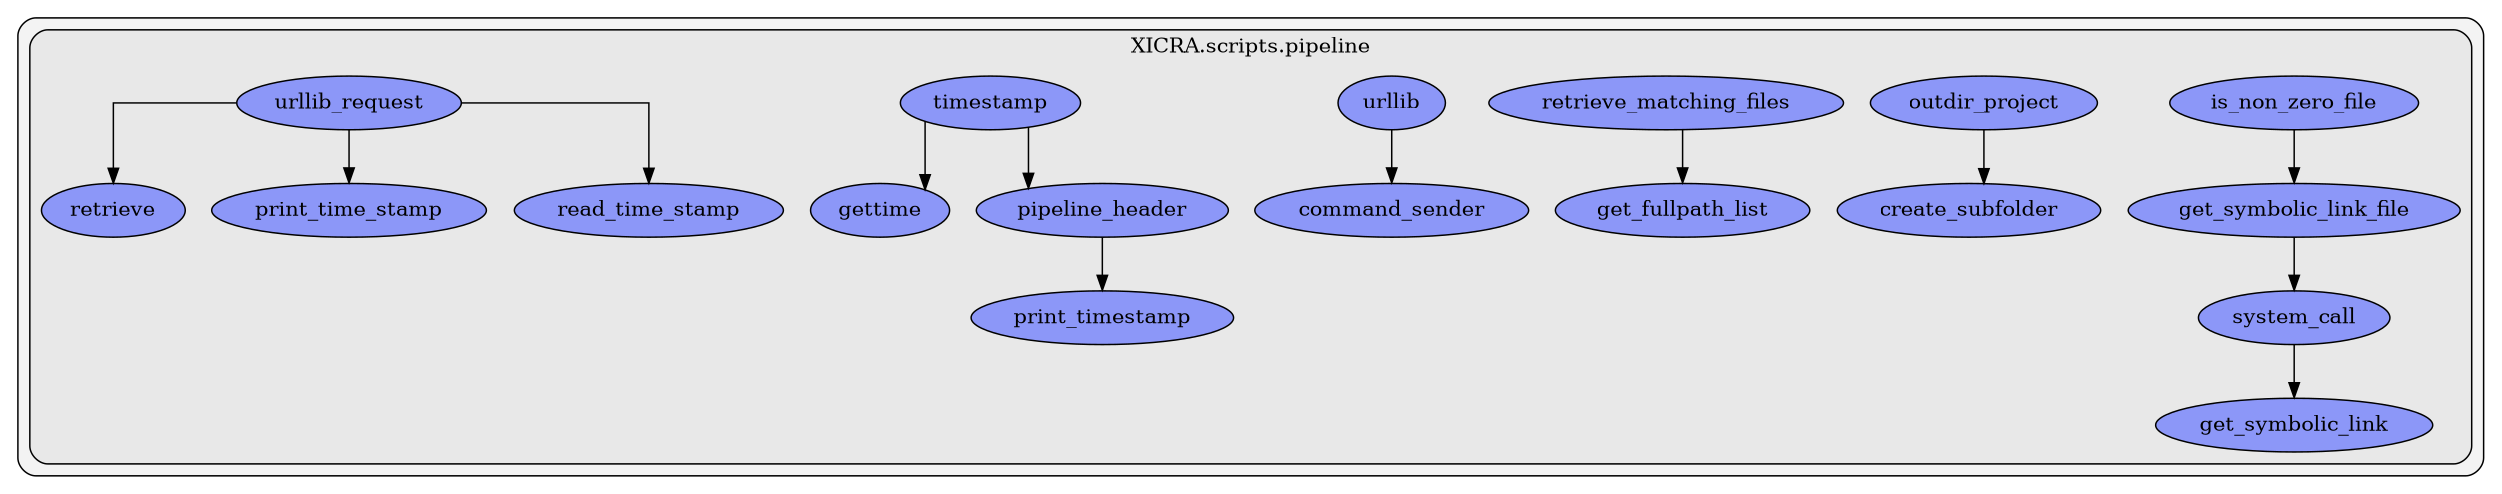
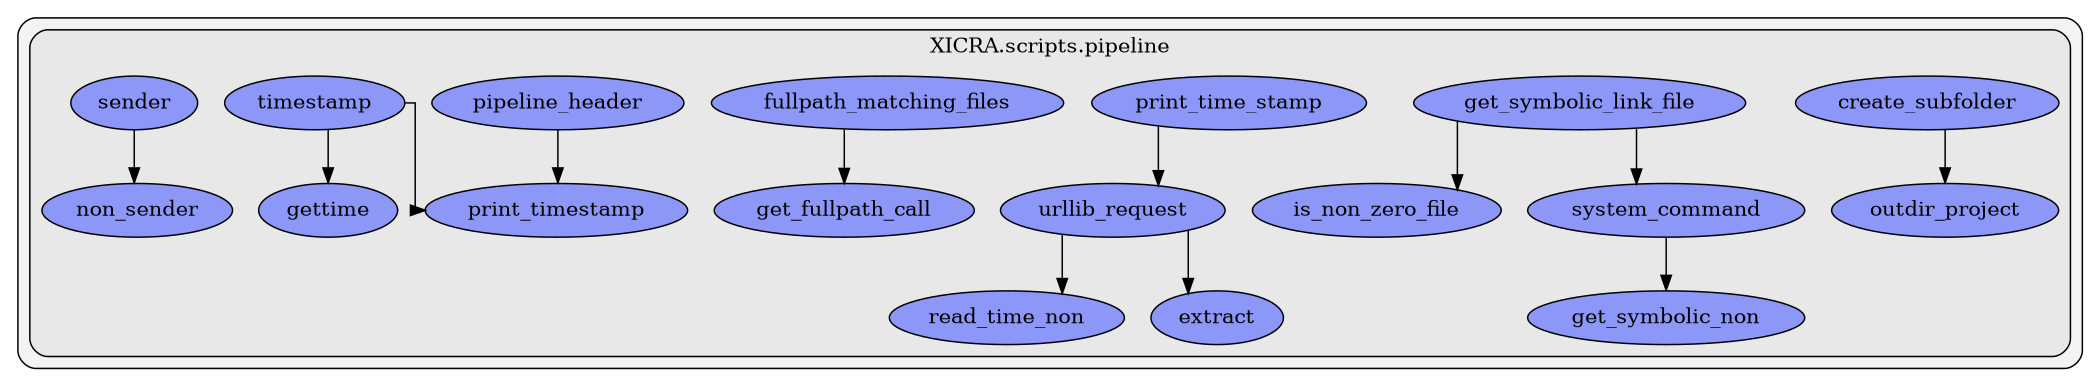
node "urllib": label "urllib" -> "sender"
node "retrieve_matching_files": label "retrieve_matching_files" -> "fullpath_matching_files"
edge "urllib_request" -> "print_time_stamp": reversed
edge "outdir_project" -> "create_subfolder": reversed
edge "is_non_zero_file" -> "get_symbolic_link_file": reversed
edge "timestamp" -> "pipeline_header": now "timestamp" -> "print_timestamp"
node "retrieve": label "retrieve" -> "extract"
node "read_time_stamp": label "read_time_stamp" -> "read_time_non"
node "command_sender": label "command_sender" -> "non_sender"
node "get_fullpath_list": label "get_fullpath_list" -> "get_fullpath_call"
node "system_call": label "system_call" -> "system_command"
node "get_symbolic_link": label "get_symbolic_link" -> "get_symbolic_non"
